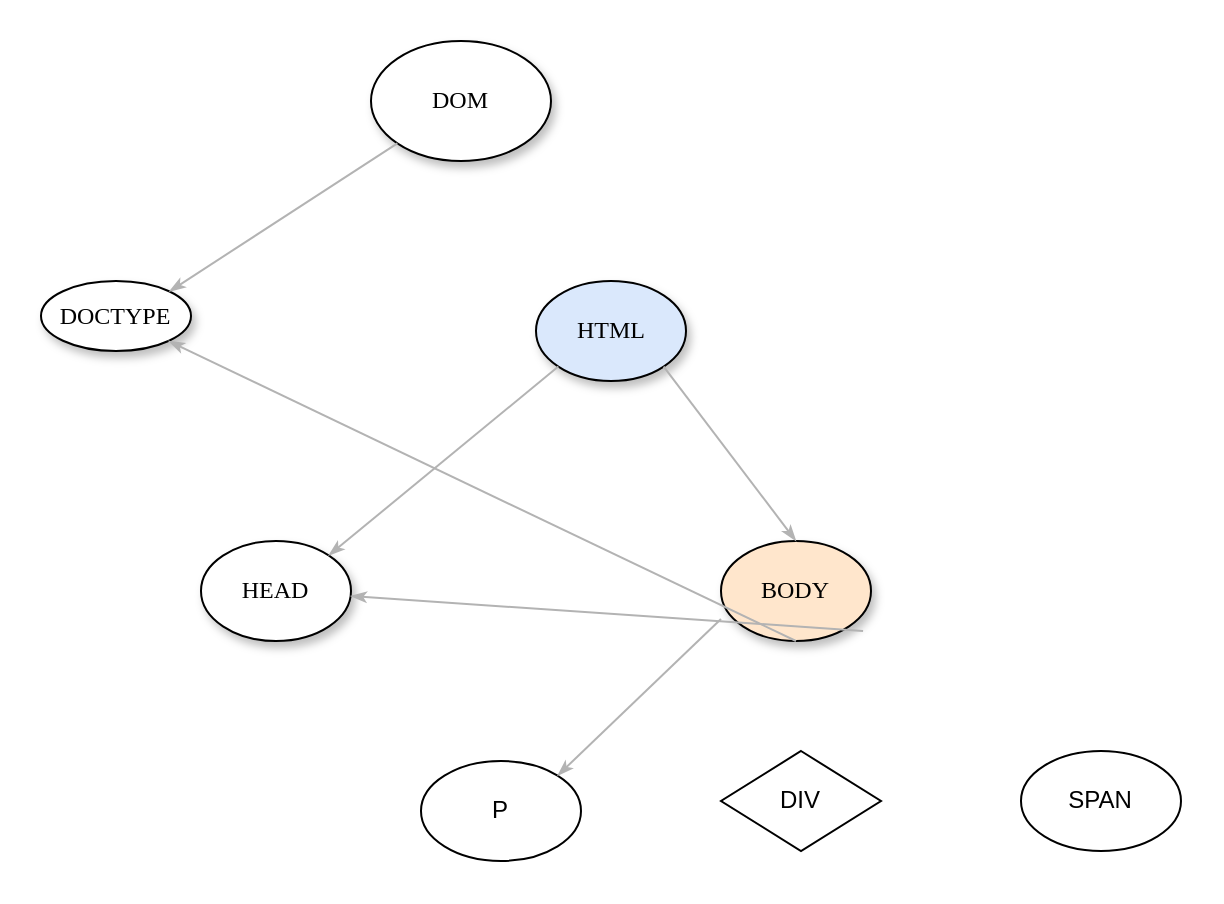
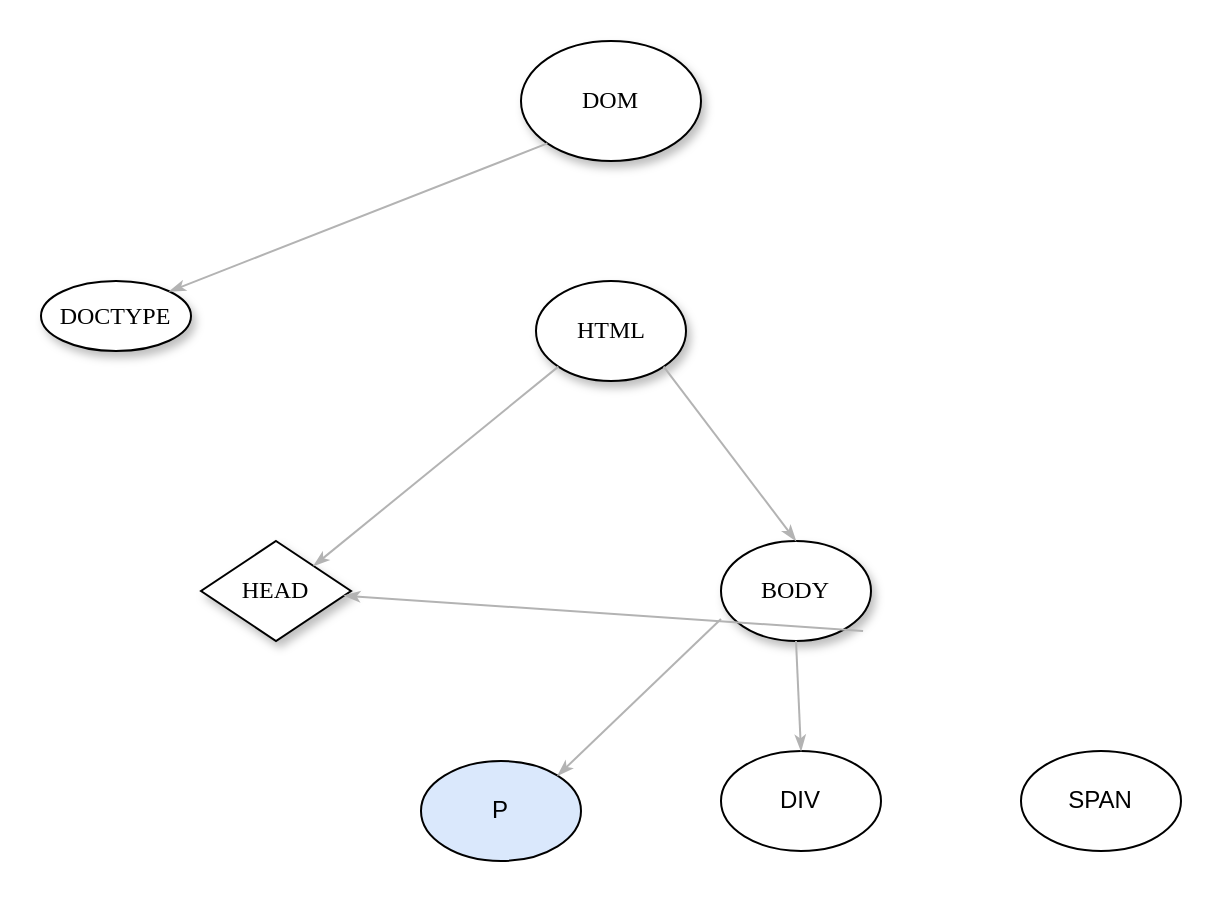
node "DOM": moved (461, 101) -> (611, 101)
node "HTML": fillcolor #dae8fc -> #ffffff
node "HEAD": shape ellipse -> diamond
node "BODY": fillcolor #ffe6cc -> #ffffff
edge "BODY" -> "DOCTYPE": now "BODY" -> "DIV"
node "DIV": shape diamond -> ellipse
node "P": fillcolor #ffffff -> #dae8fc
